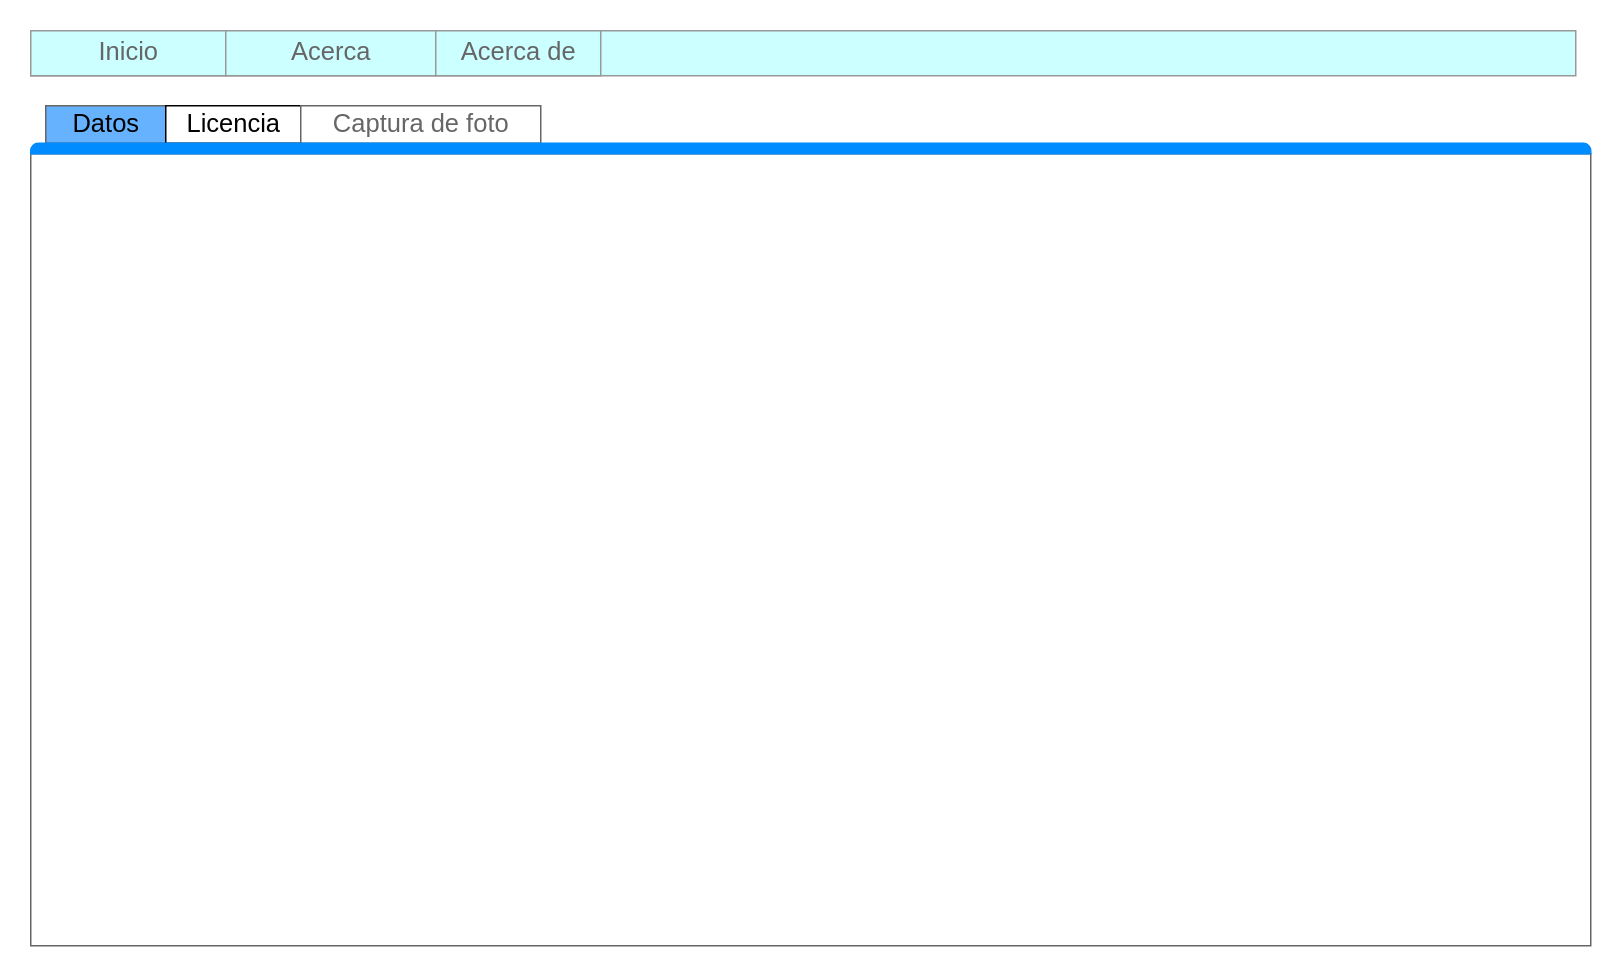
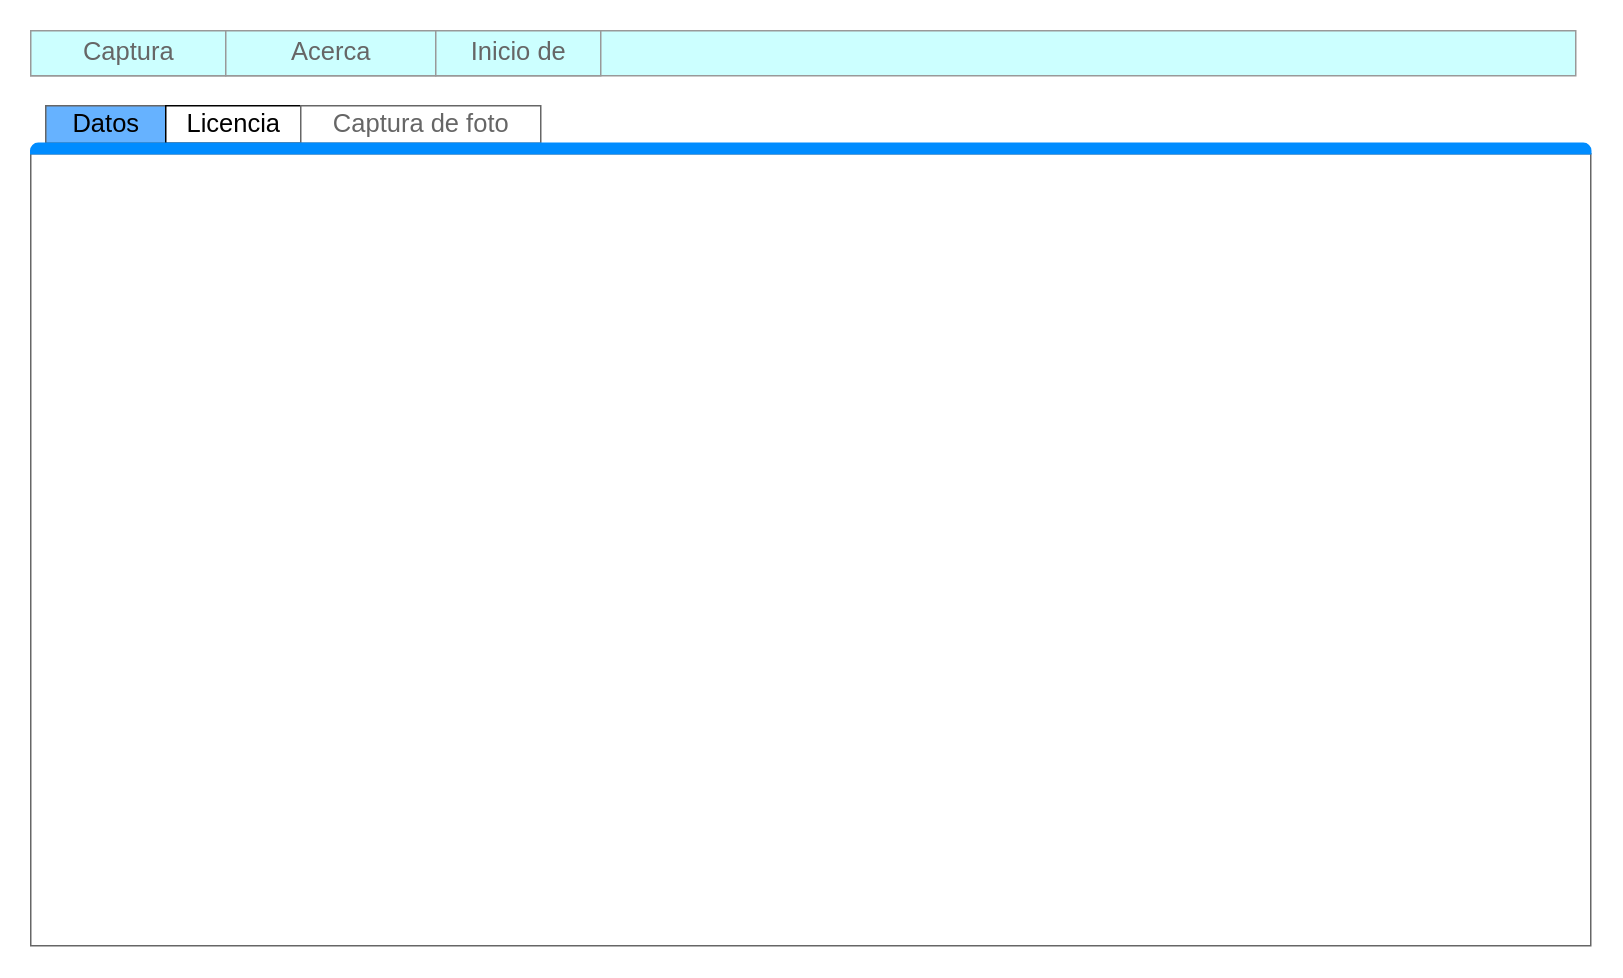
node "Inicio": label "Inicio" -> "Captura"
node "Acerca de": label "Acerca de" -> "Inicio de"
